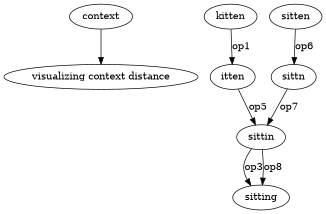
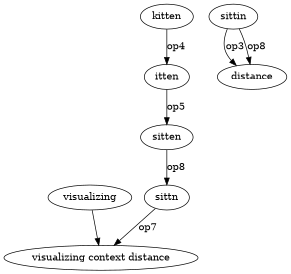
node "context": label "context" -> "visualizing"
edge "kitten" -> "itten": label "op1" -> "op4"
edge "sitten" -> "sittn": label "op6" -> "op8"
edge "itten" -> "sittin": now "itten" -> "sitten"
edge "sittn" -> "sittin": now "sittn" -> "visualizing context distance"
node "sitting": label "sitting" -> "distance"
